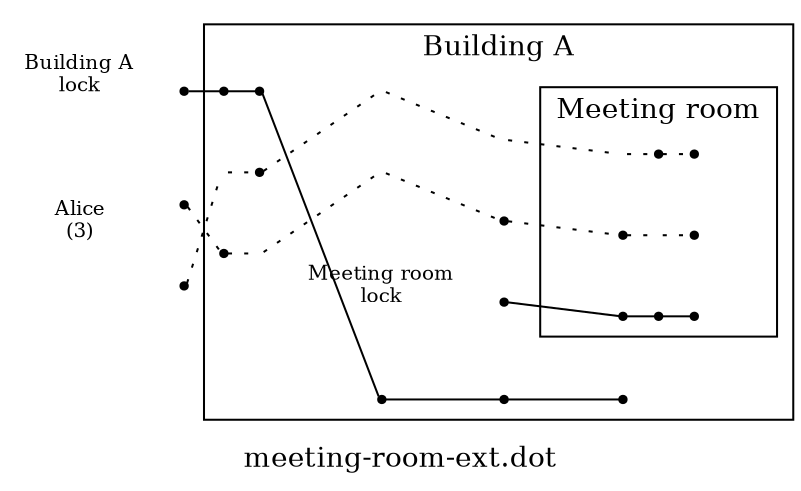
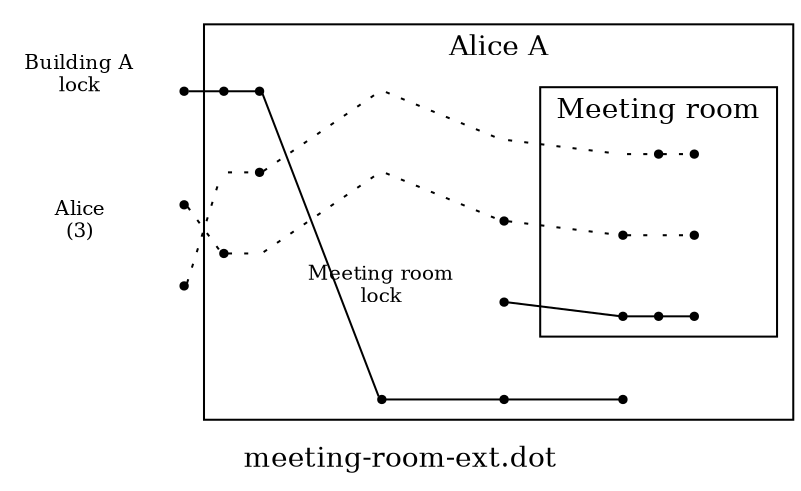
cluster "Building A": label "Building A" -> "Alice A"
